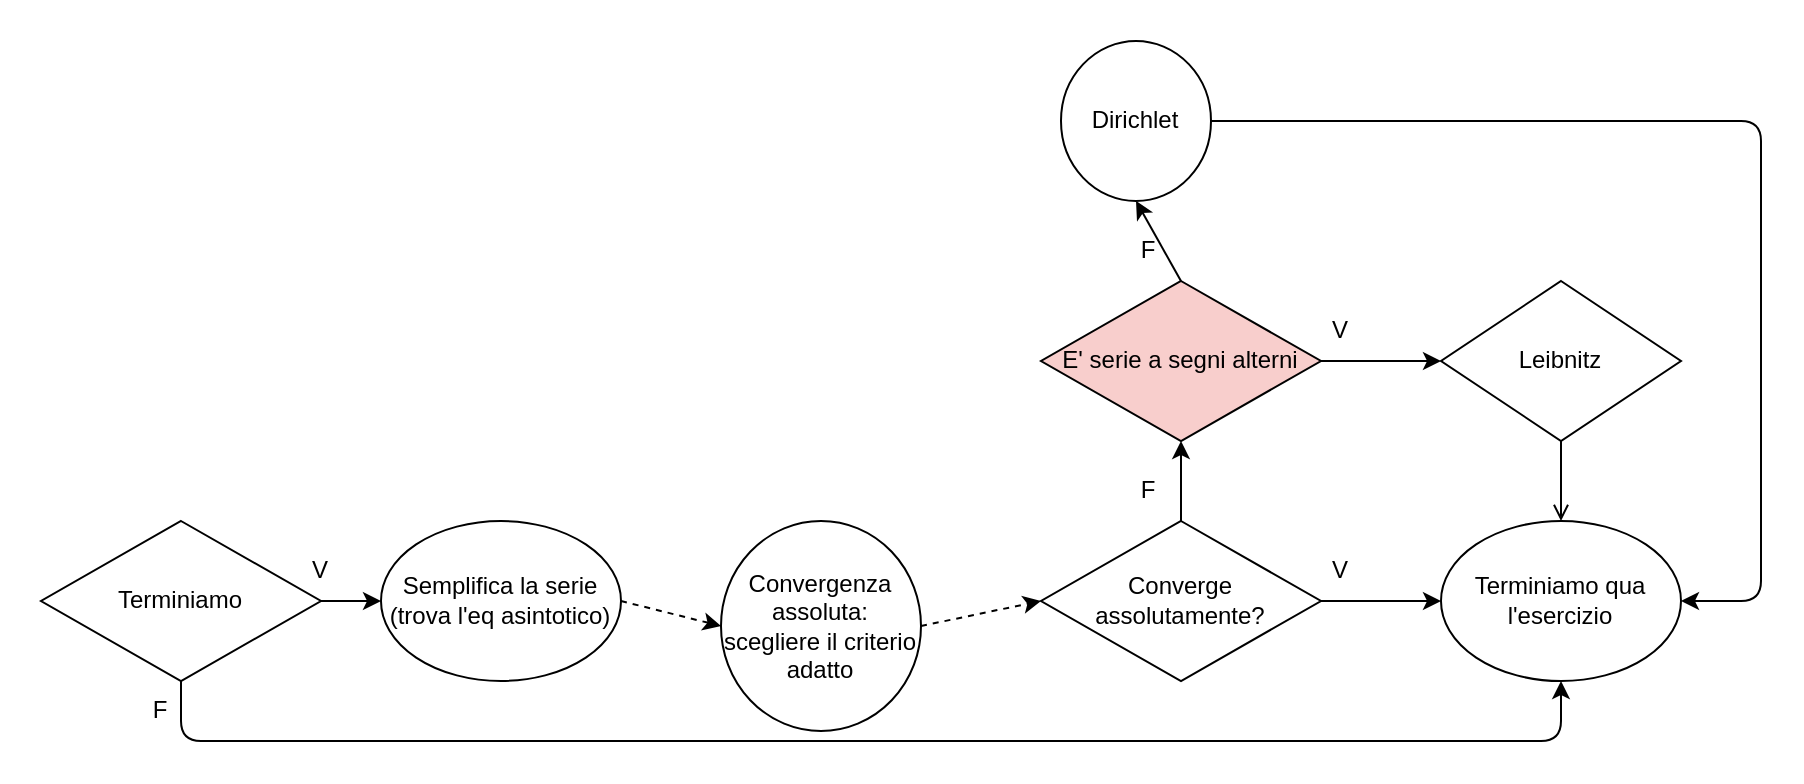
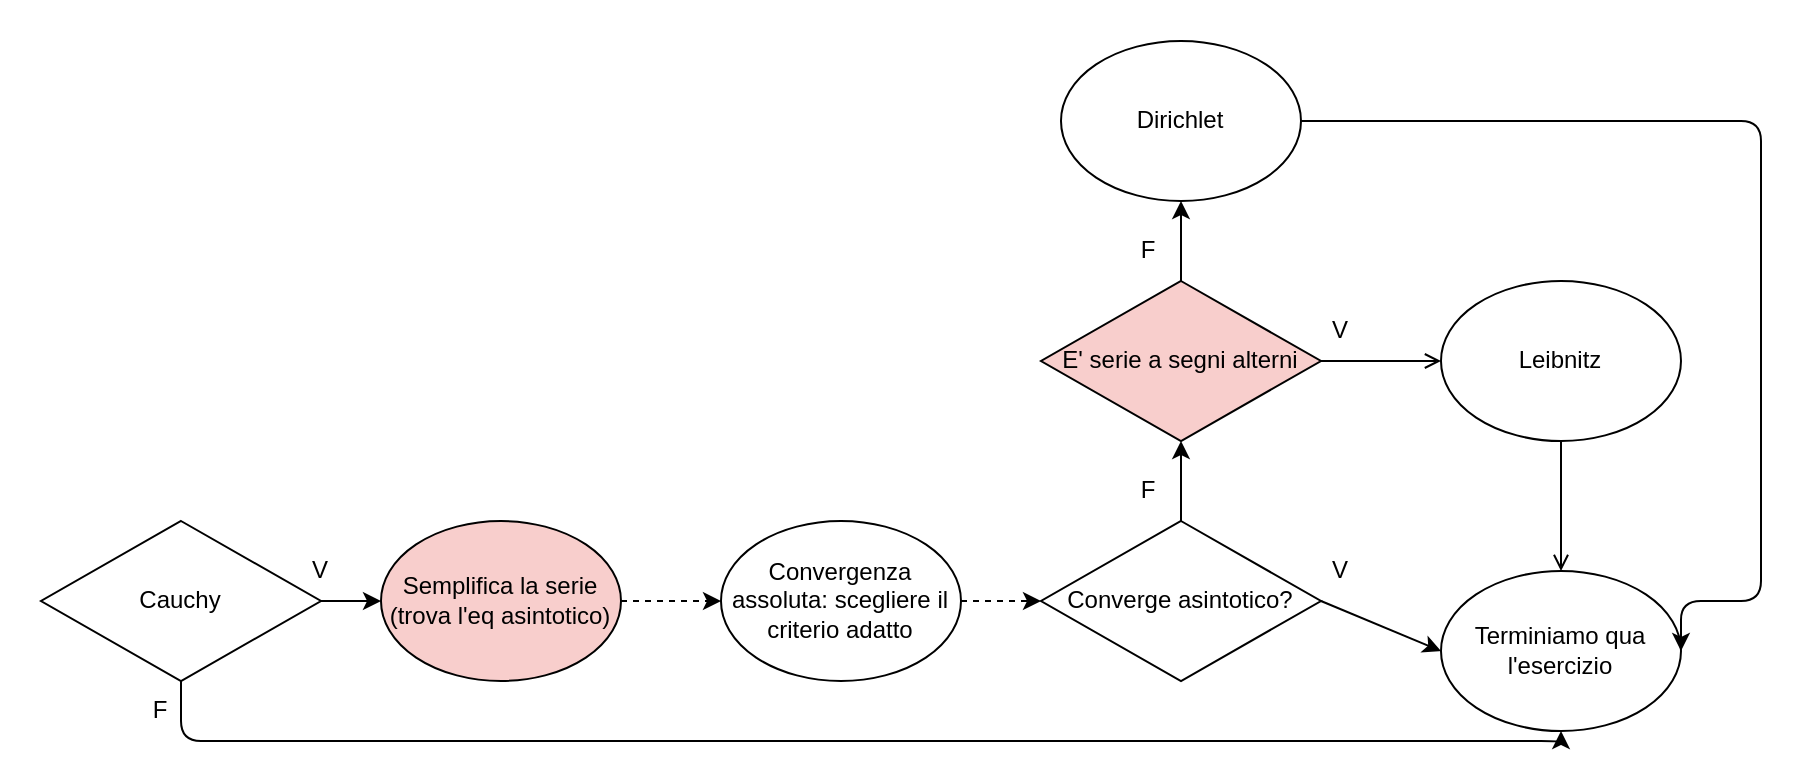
node "Dirichlet": size 150x160 -> 240x160
edge "E' serie a segni alterni" -> "Leibnitz": arrowhead classic -> open
node "Leibnitz": shape diamond -> ellipse
node "Terminiamo": label "Terminiamo" -> "Cauchy"
node "Semplifica la serie (trova l'eq asintotico)": fillcolor #ffffff -> #f8cecc
node "Converge assolutamente?": label "Converge assolutamente?" -> "Converge asintotico?"
node "Terminiamo qua l'esercizio": moved (1561, 601) -> (1561, 651)
node "Convergenza assoluta: scegliere il criterio adatto": size 200x210 -> 240x160
